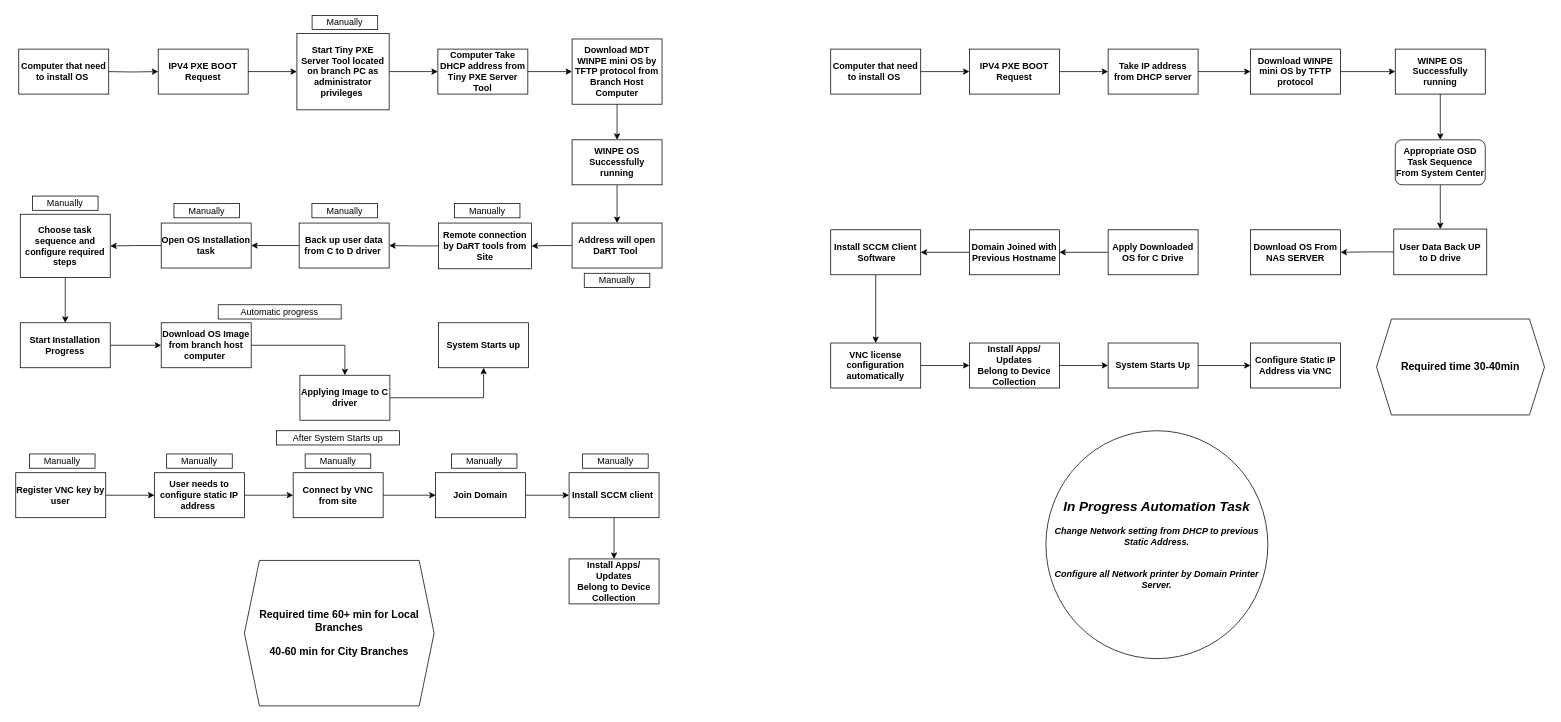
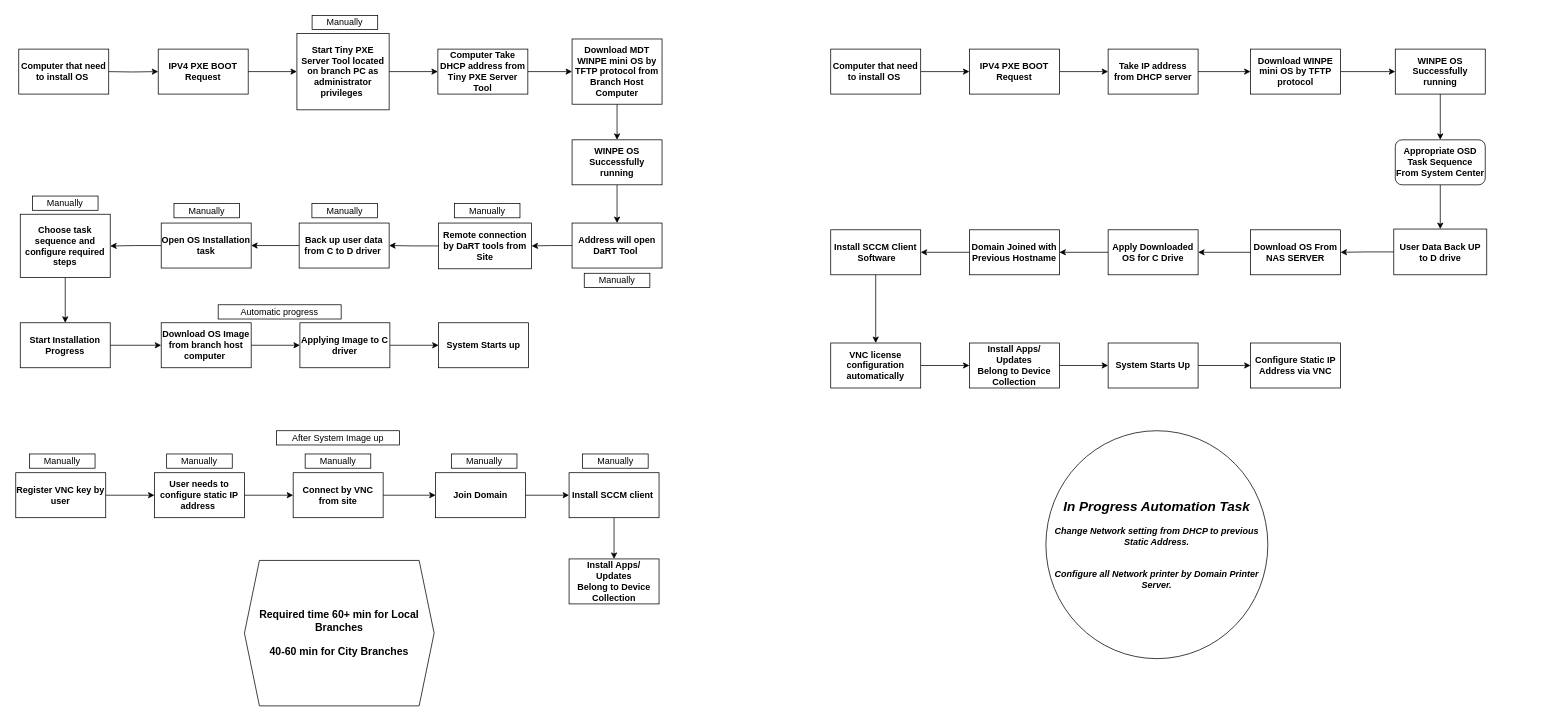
edge "Download OS From NAS SERVER" -> "Apply Downloaded OS for C Drive": added
node "Required time 30-40min": removed
node "Applying Image to C driver": moved (345, 398) -> (345, 345)
node "After System Starts up": label "After System Starts up" -> "After System Image up"
